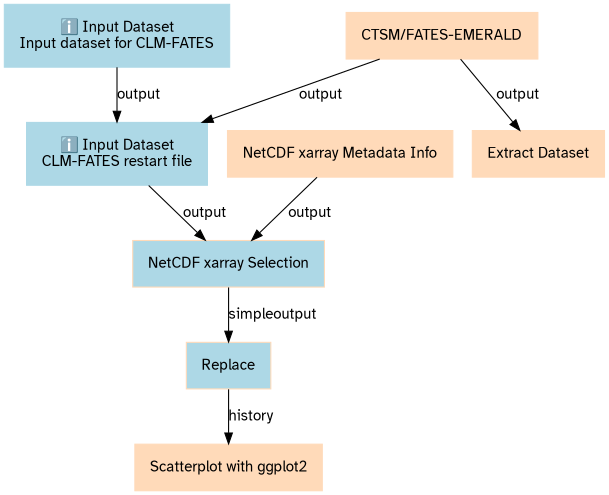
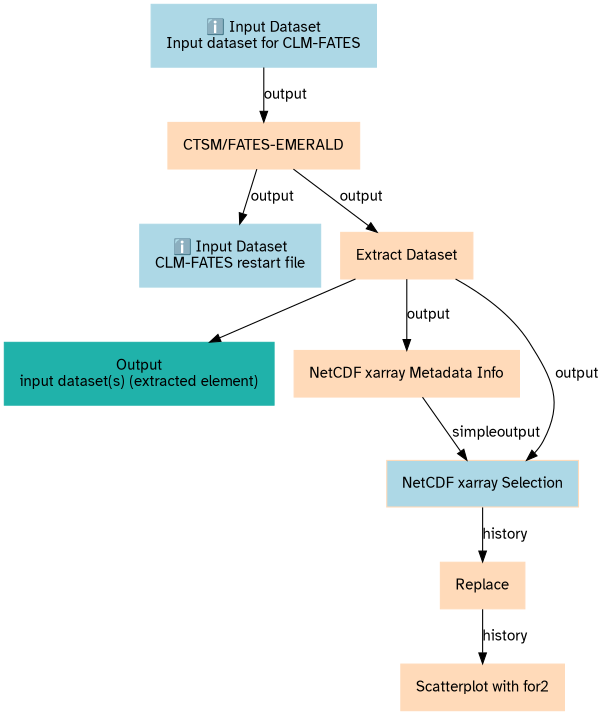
edge "ℹ️ Input Dataset Input dataset for CLM-FATES" -> "ℹ️ Input Dataset CLM-FATES restart file": now "ℹ️ Input Dataset Input dataset for CLM-FATES" -> "CTSM/FATES-EMERALD"
edge "ℹ️ Input Dataset CLM-FATES restart file" -> "NetCDF xarray Selection": now "Extract Dataset" -> "NetCDF xarray Selection"
edge "NetCDF xarray Metadata Info" -> "NetCDF xarray Selection": label "output" -> "simpleoutput"
edge "Extract Dataset" -> "NetCDF xarray Metadata Info": added, label "output"
edge "NetCDF xarray Selection" -> "Replace": label "simpleoutput" -> "history"
node "Replace": fillcolor lightblue -> peachpuff
node "Output input dataset(s) (extracted element)": added
node "Scatterplot with ggplot2": label "Scatterplot with ggplot2" -> "Scatterplot with for2"
